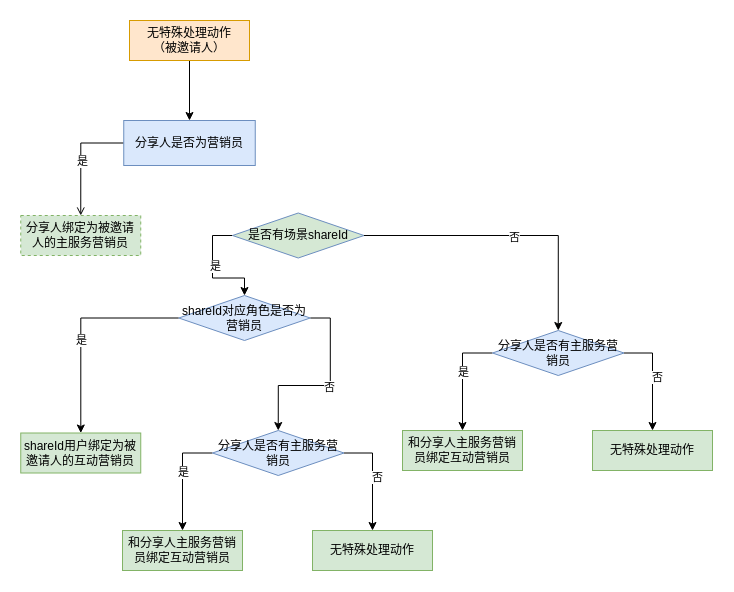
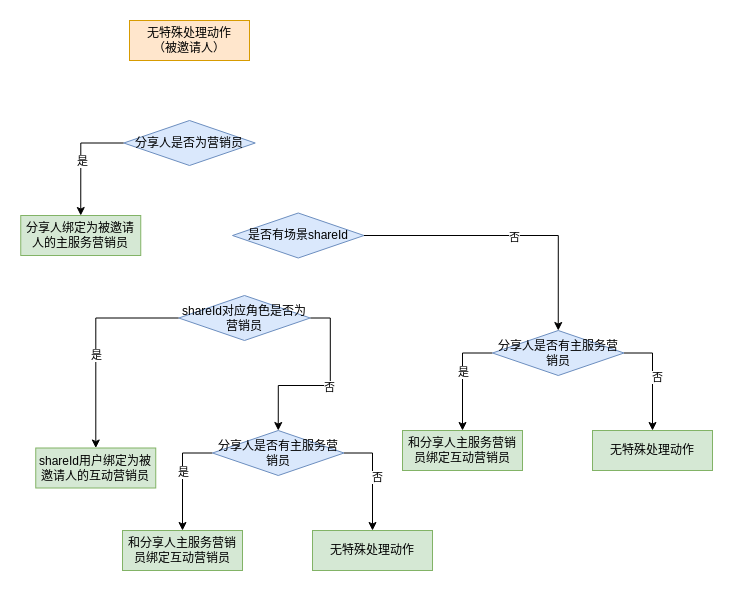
edge "无特殊处理动作 （被邀请人）" -> "分享人是否为营销员": removed
node "分享人是否为营销员": shape rectangle -> diamond
edge "分享人是否为营销员" -> "分享人绑定为被邀请人的主服务营销员": arrowhead open -> classic
node "分享人绑定为被邀请人的主服务营销员": style dashed -> solid
node "是否有场景shareId": fillcolor #d5e8d4 -> #dae8fc
edge "是否有场景shareId" -> "shareId对应角色是否为营销员": removed, label "是"
node "shareId用户绑定为被邀请人的互动营销员": moved (81, 453) -> (96, 468)
